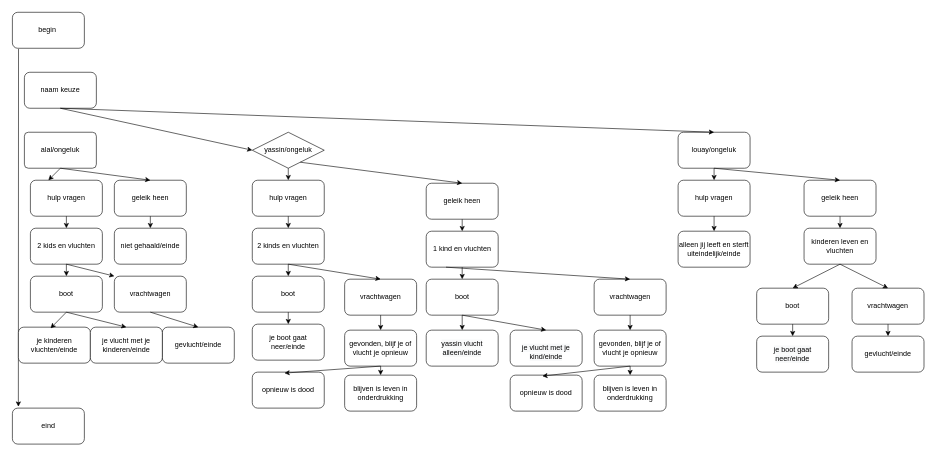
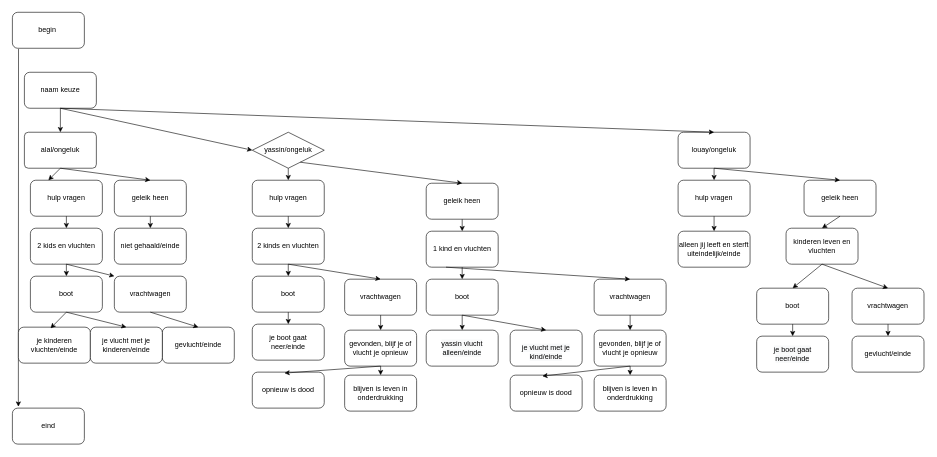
edge "naam keuze" -> "alal/ongeluk": added
node "kinderen leven en vluchten": moved (840, 246) -> (822, 246)
